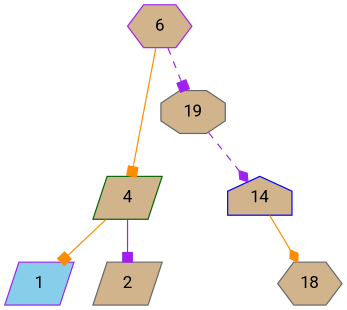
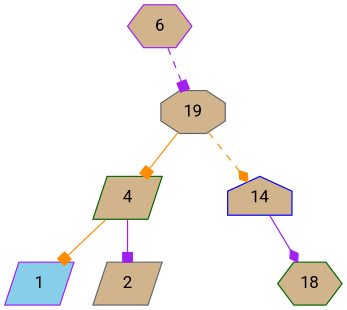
edge "6" -> "4": now "19" -> "4"
edge "19" -> "14": color purple -> darkorange
edge "14" -> "18": color darkorange -> purple
node "18": color gray40 -> darkgreen
